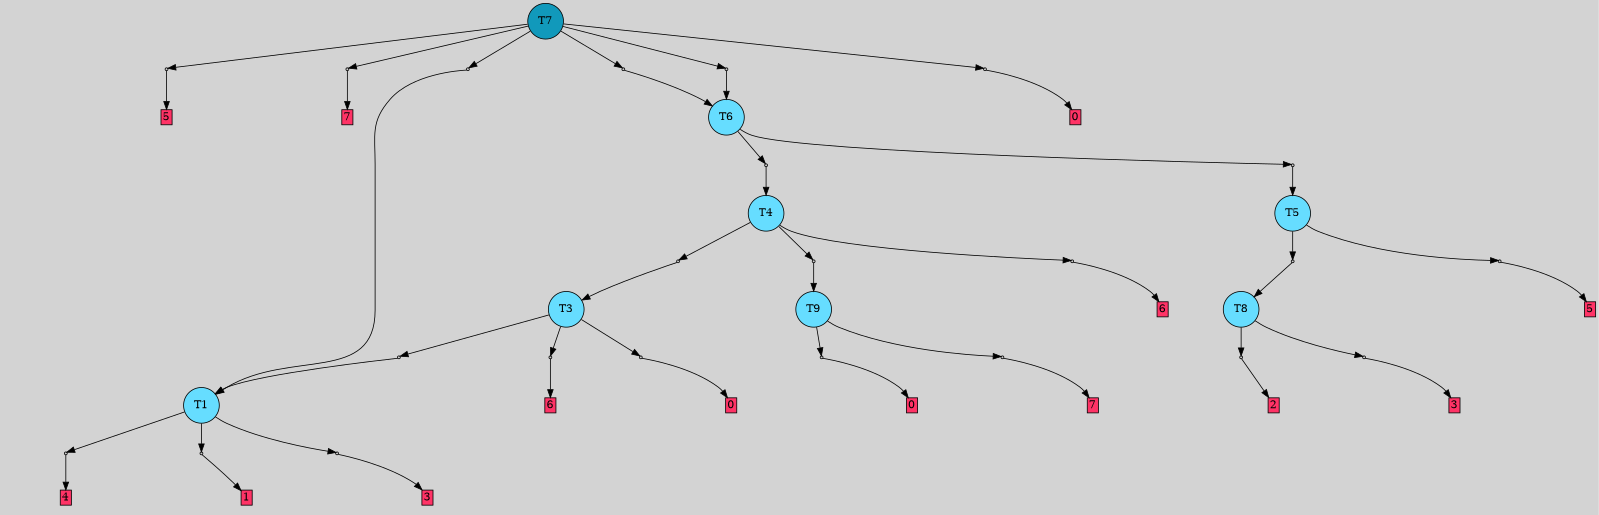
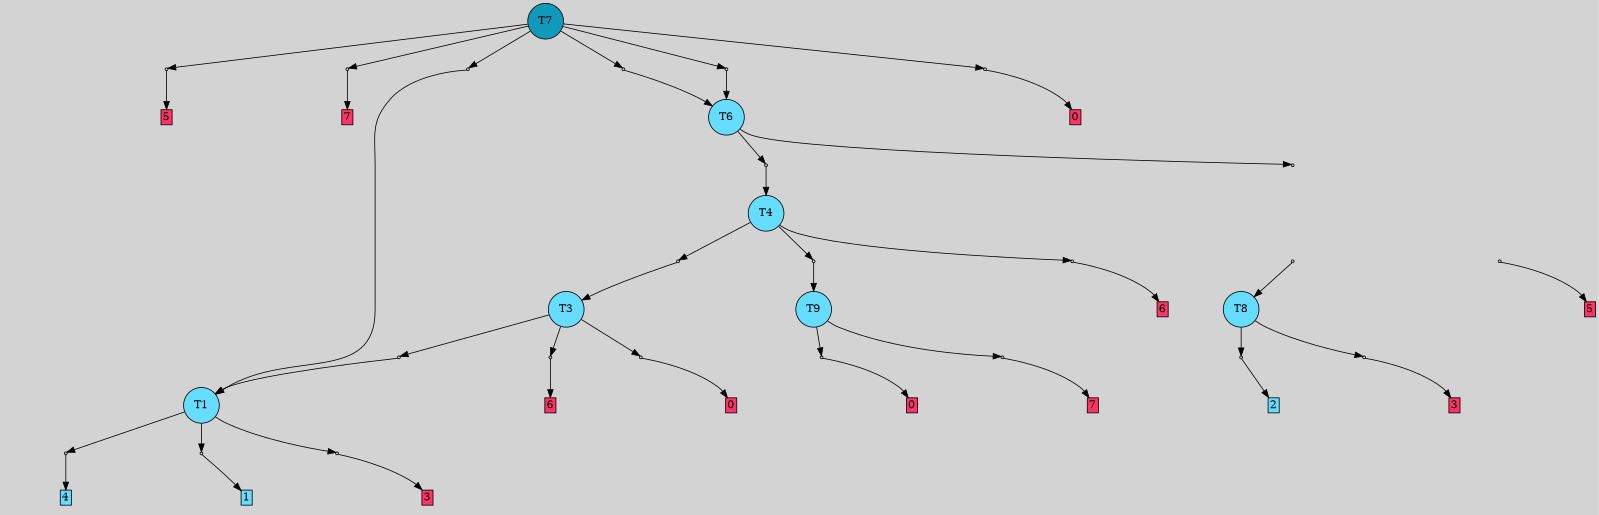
node "T5": removed
node "2": fillcolor #ff3366 -> #66ddff
node "4": fillcolor #ff3366 -> #66ddff
node "1": fillcolor #ff3366 -> #66ddff
